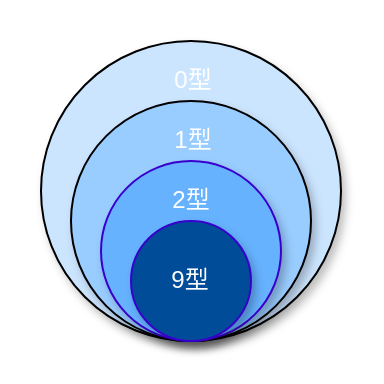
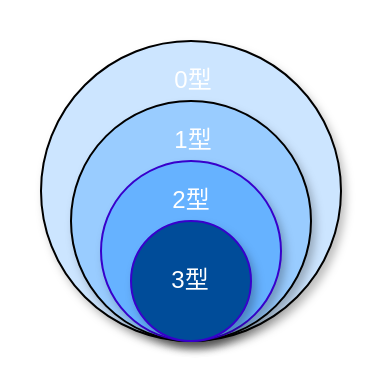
node "9型": label "9型" -> "3型"
